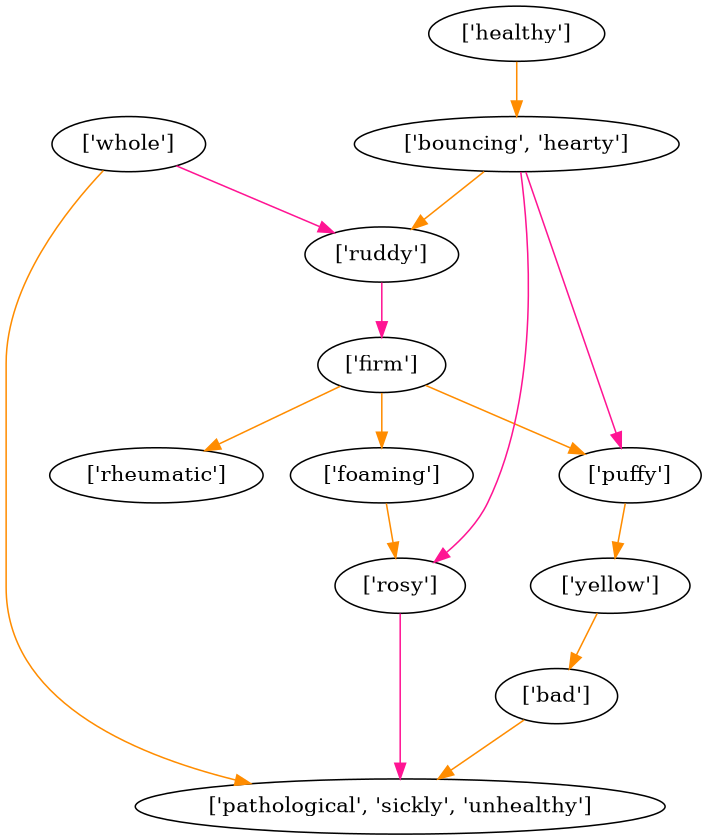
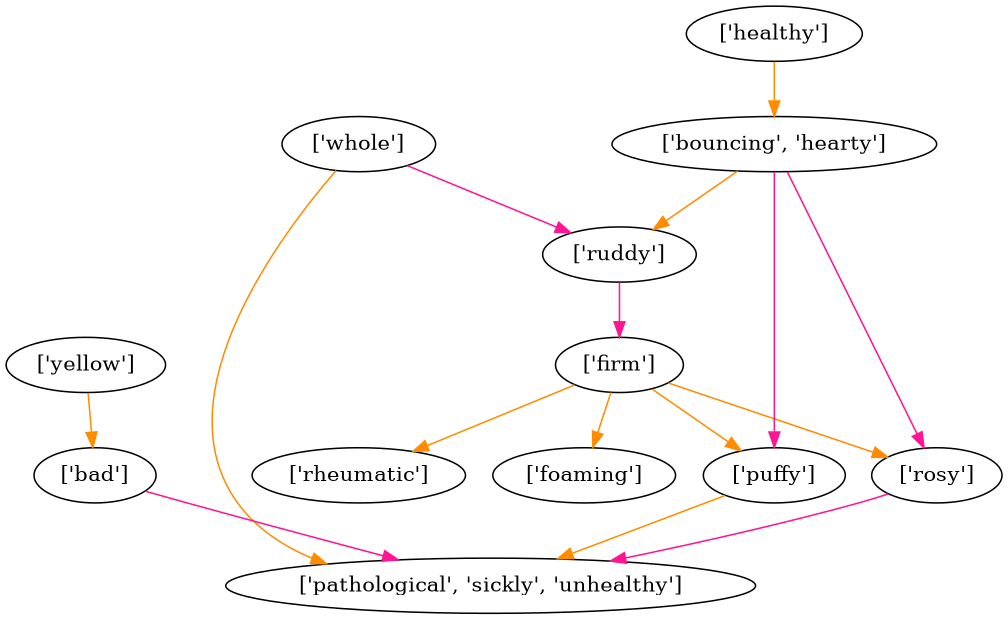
edge "['foaming']" -> "['rosy']": now "['firm']" -> "['rosy']"
edge "['puffy']" -> "['yellow']": now "['puffy']" -> "['pathological', 'sickly', 'unhealthy']"
edge "['bad']" -> "['pathological', 'sickly', 'unhealthy']": color darkorange -> deeppink
